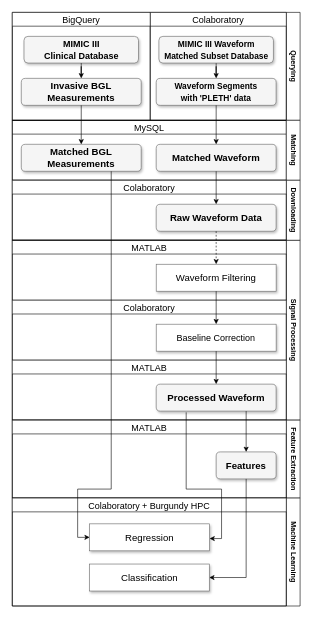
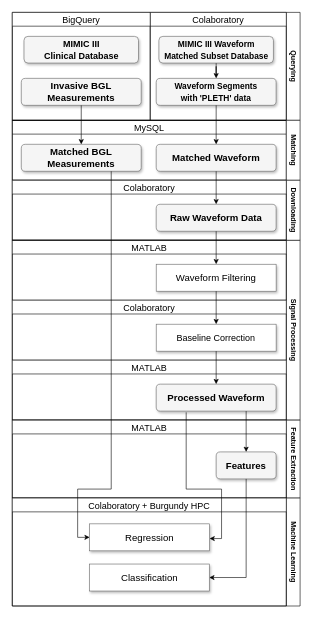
edge "MIMIC III Clinical Database" -> "Invasive BGL Measurements": removed
edge "Raw Waveform Data" -> "Waveform Filtering": style dashed -> solid
